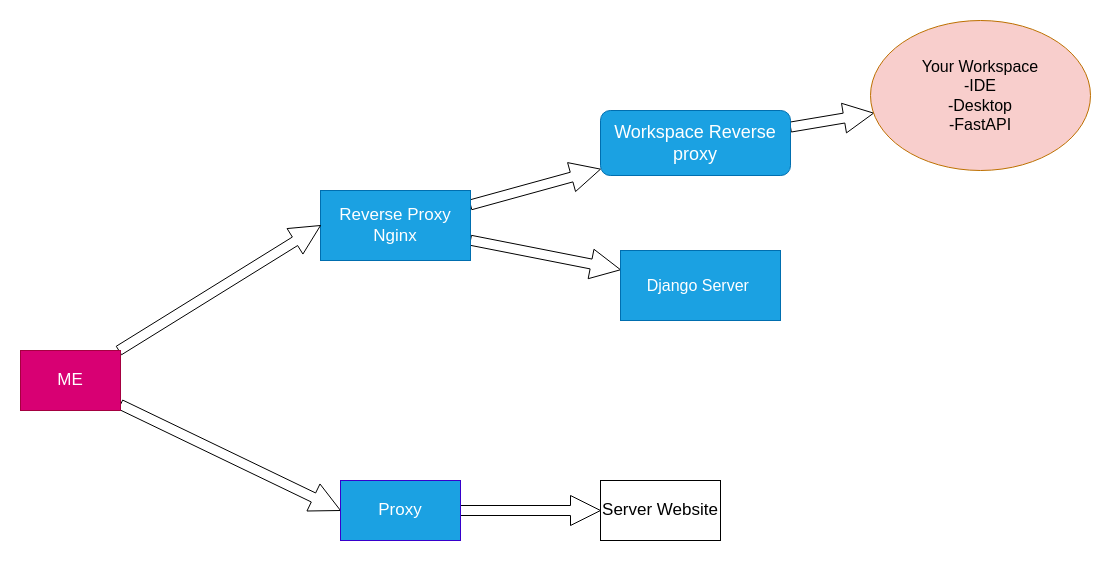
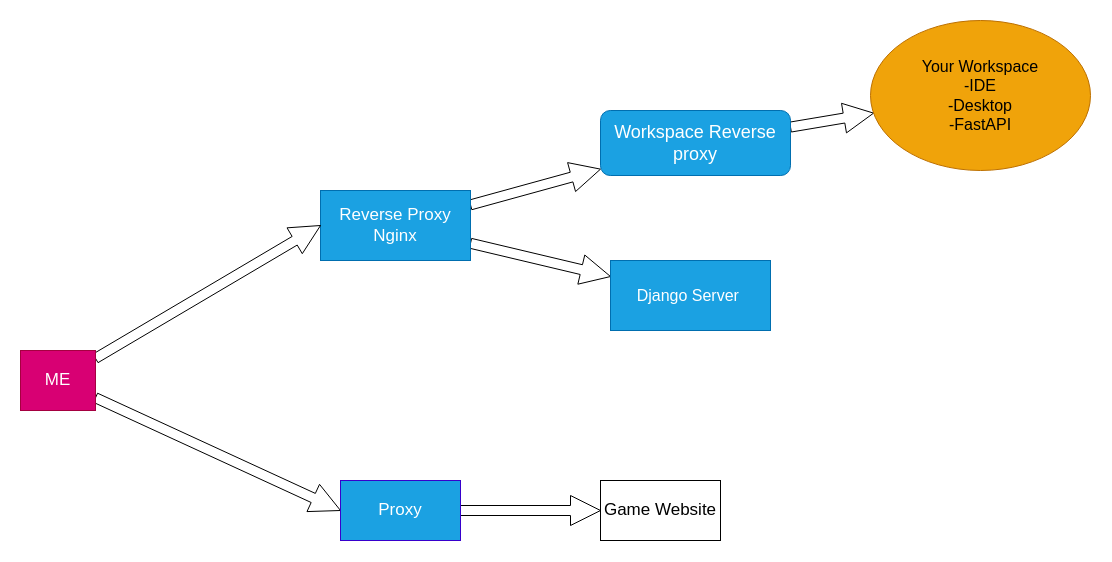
node "Your Workspace -IDE -Desktop -FastAPI": fillcolor #f8cecc -> #f0a30a
node "Django Server": moved (701, 286) -> (691, 296)
node "ME": size 100x60 -> 75x60
node "Server Website": label "Server Website" -> "Game Website"
